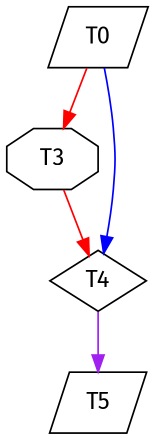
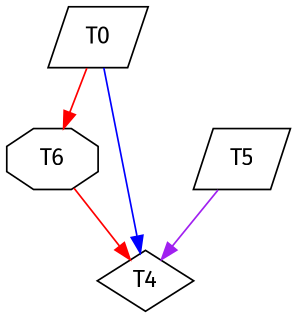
node "T3": label "T3" -> "T6"
edge "T4" -> "T5": reversed
